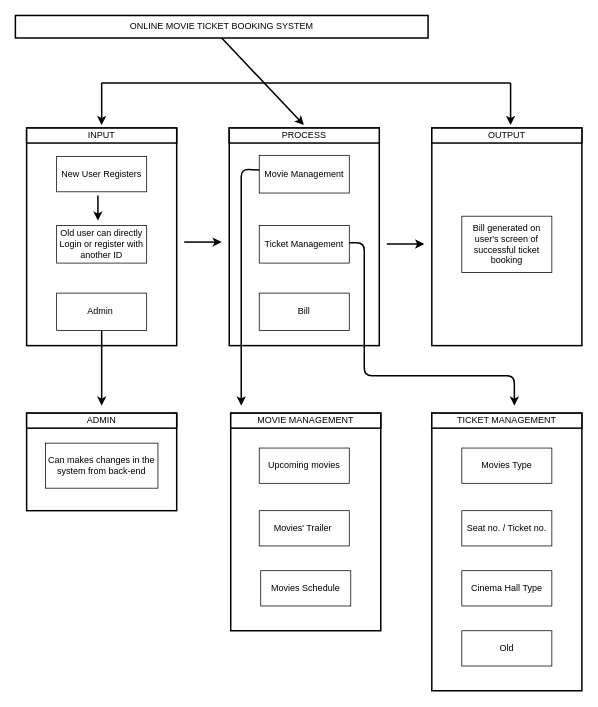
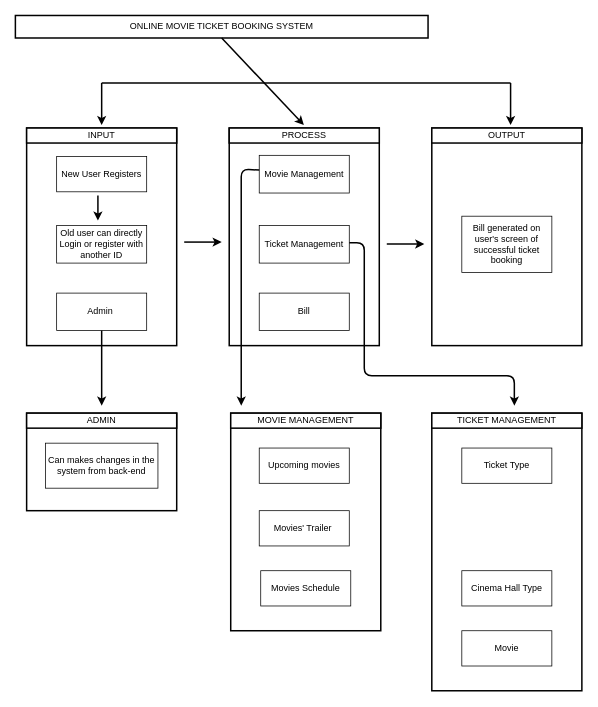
node "Movies Type": label "Movies Type" -> "Ticket Type"
node "Seat no. / Ticket no.": removed
node "Old": label "Old" -> "Movie"
